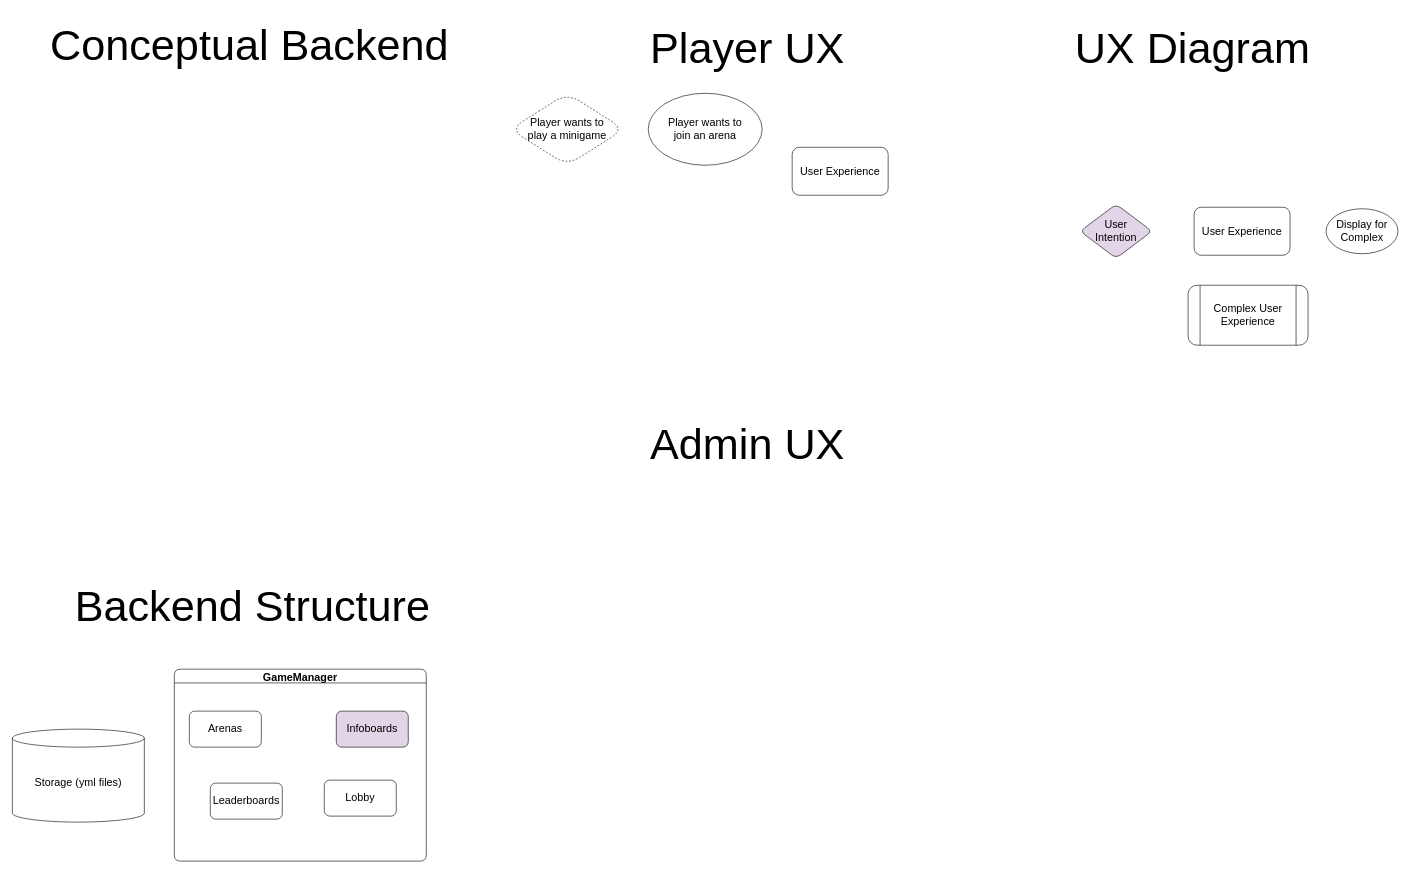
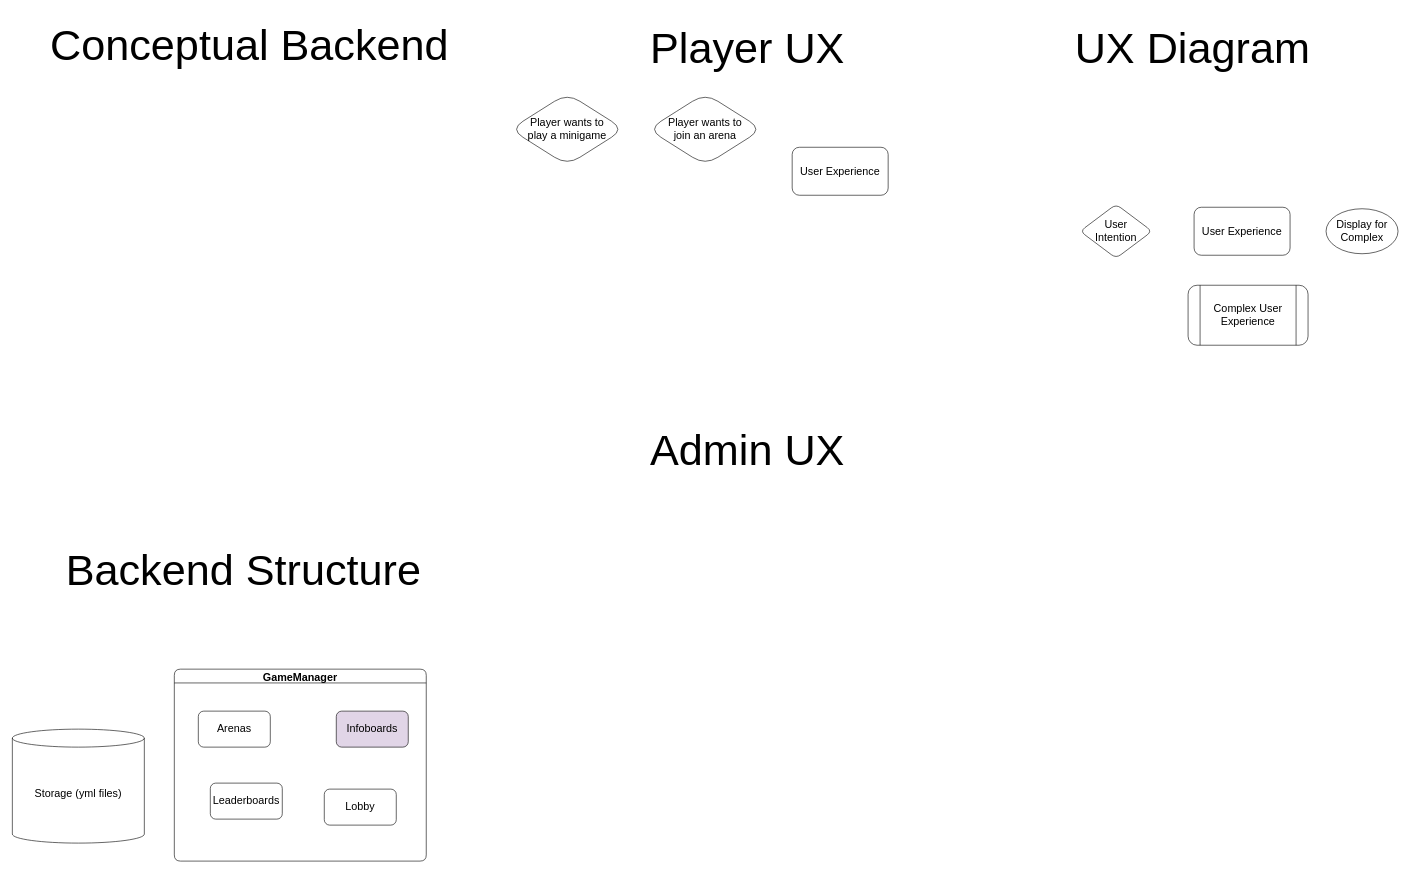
node "Player wants to play a minigame": style dashed -> solid
node "Player wants to join an arena": shape ellipse -> diamond
node "User Intention": fillcolor #e1d5e7 -> #ffffff
node "Admin UX": moved (748, 444) -> (748, 450)
node "Backend Structure": moved (253, 606) -> (244, 570)
node "Arenas": moved (225, 729) -> (234, 729)
node "Storage (yml files)": size 132x93 -> 132x114
node "Lobby": moved (360, 798) -> (360, 807)
